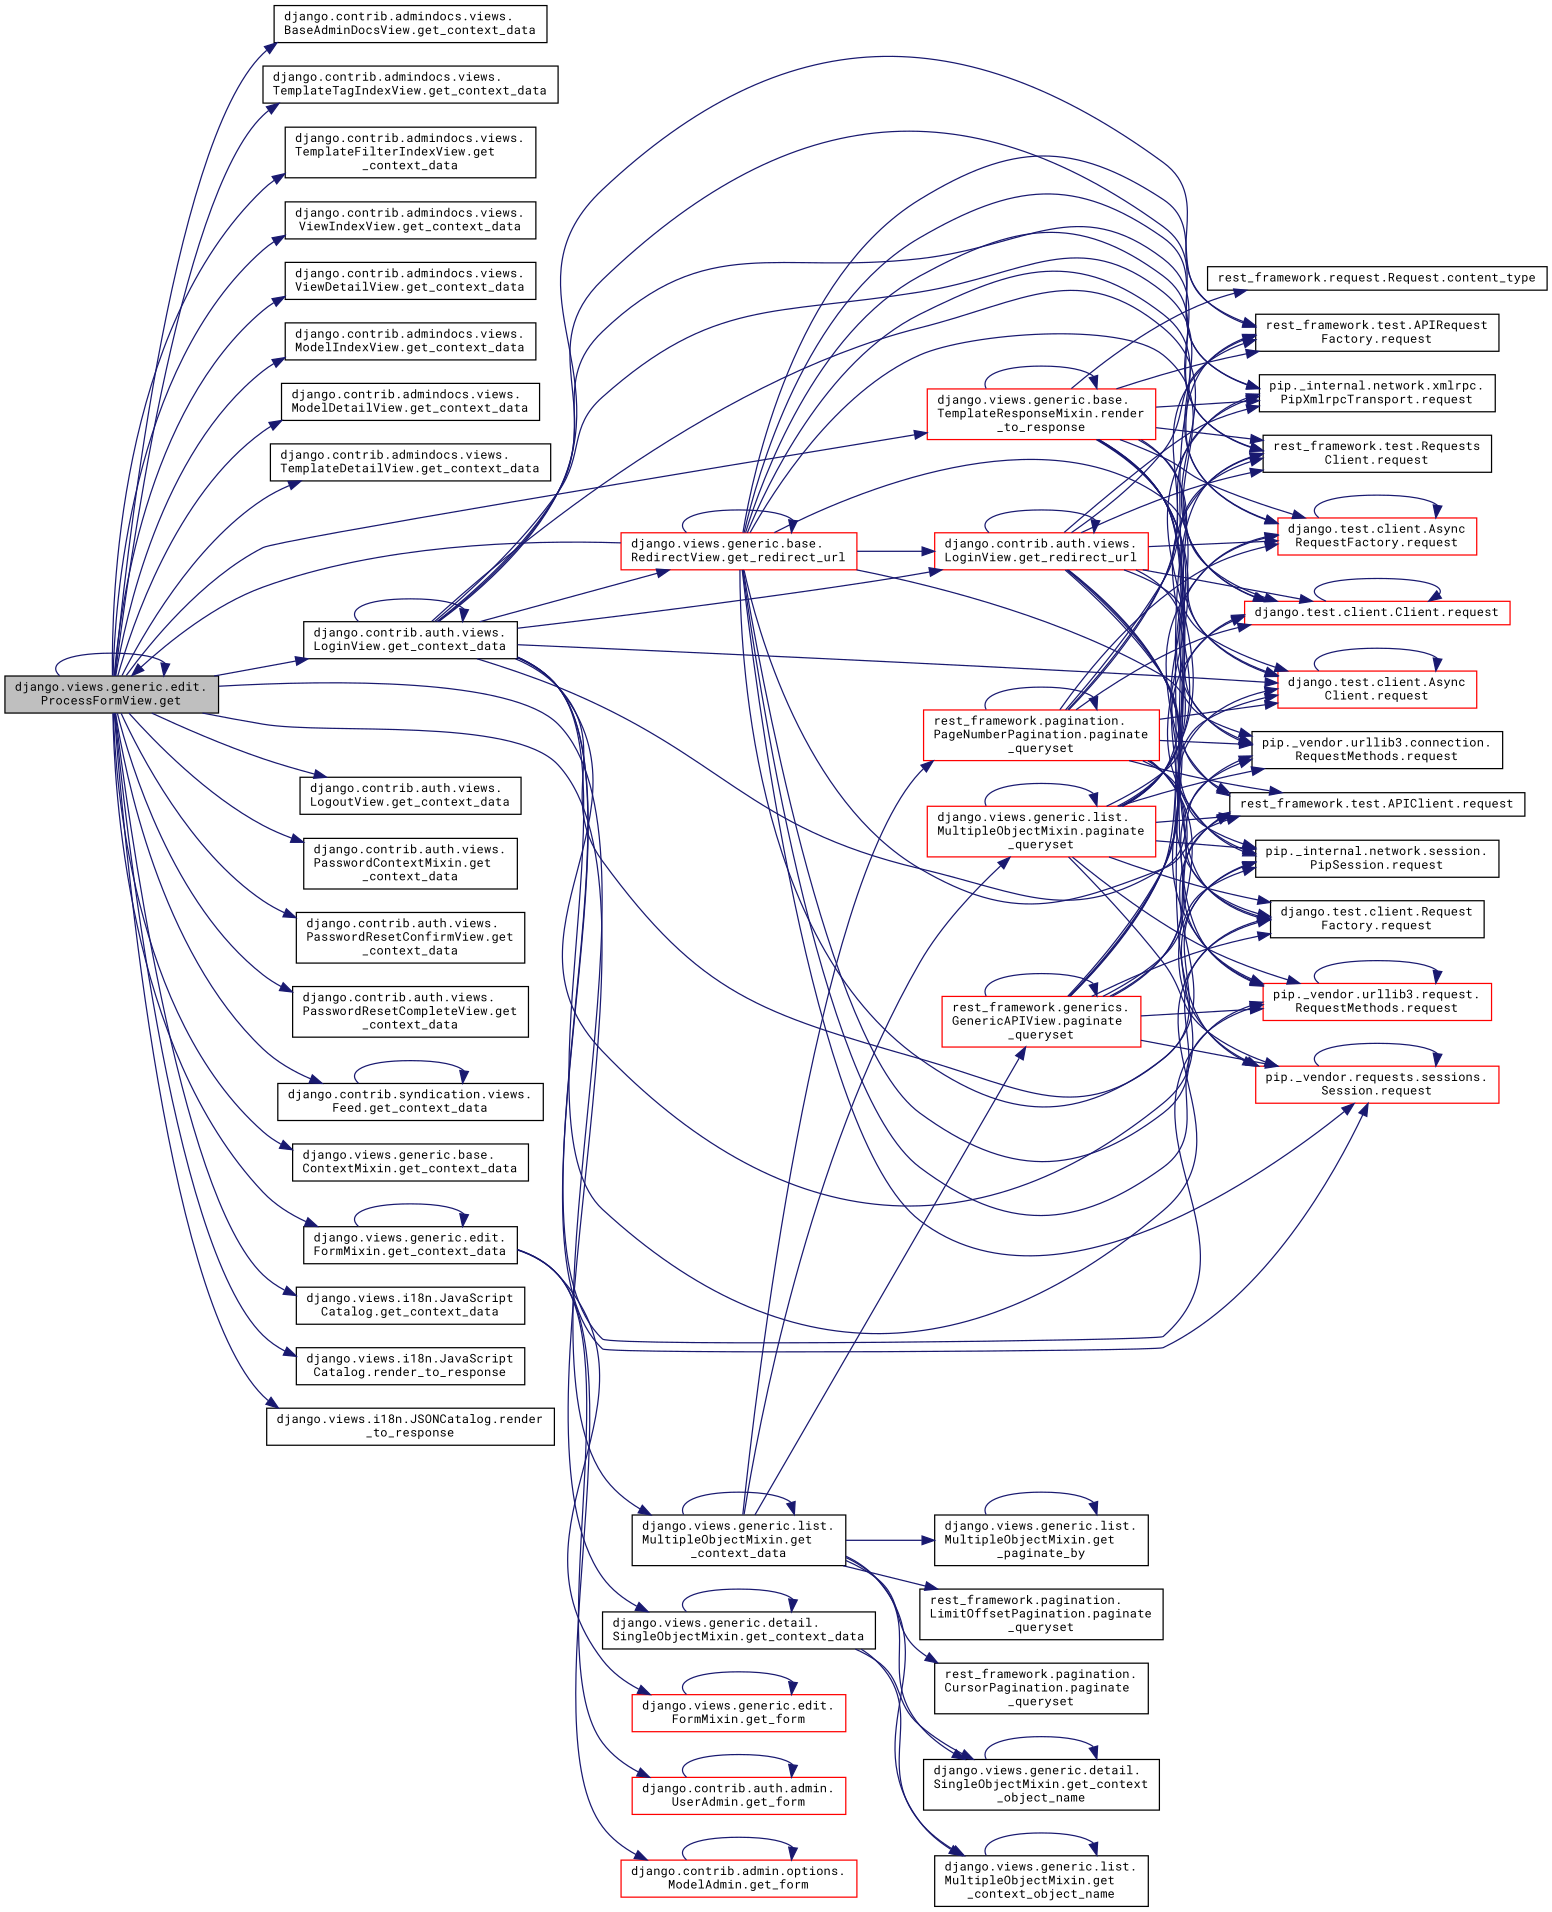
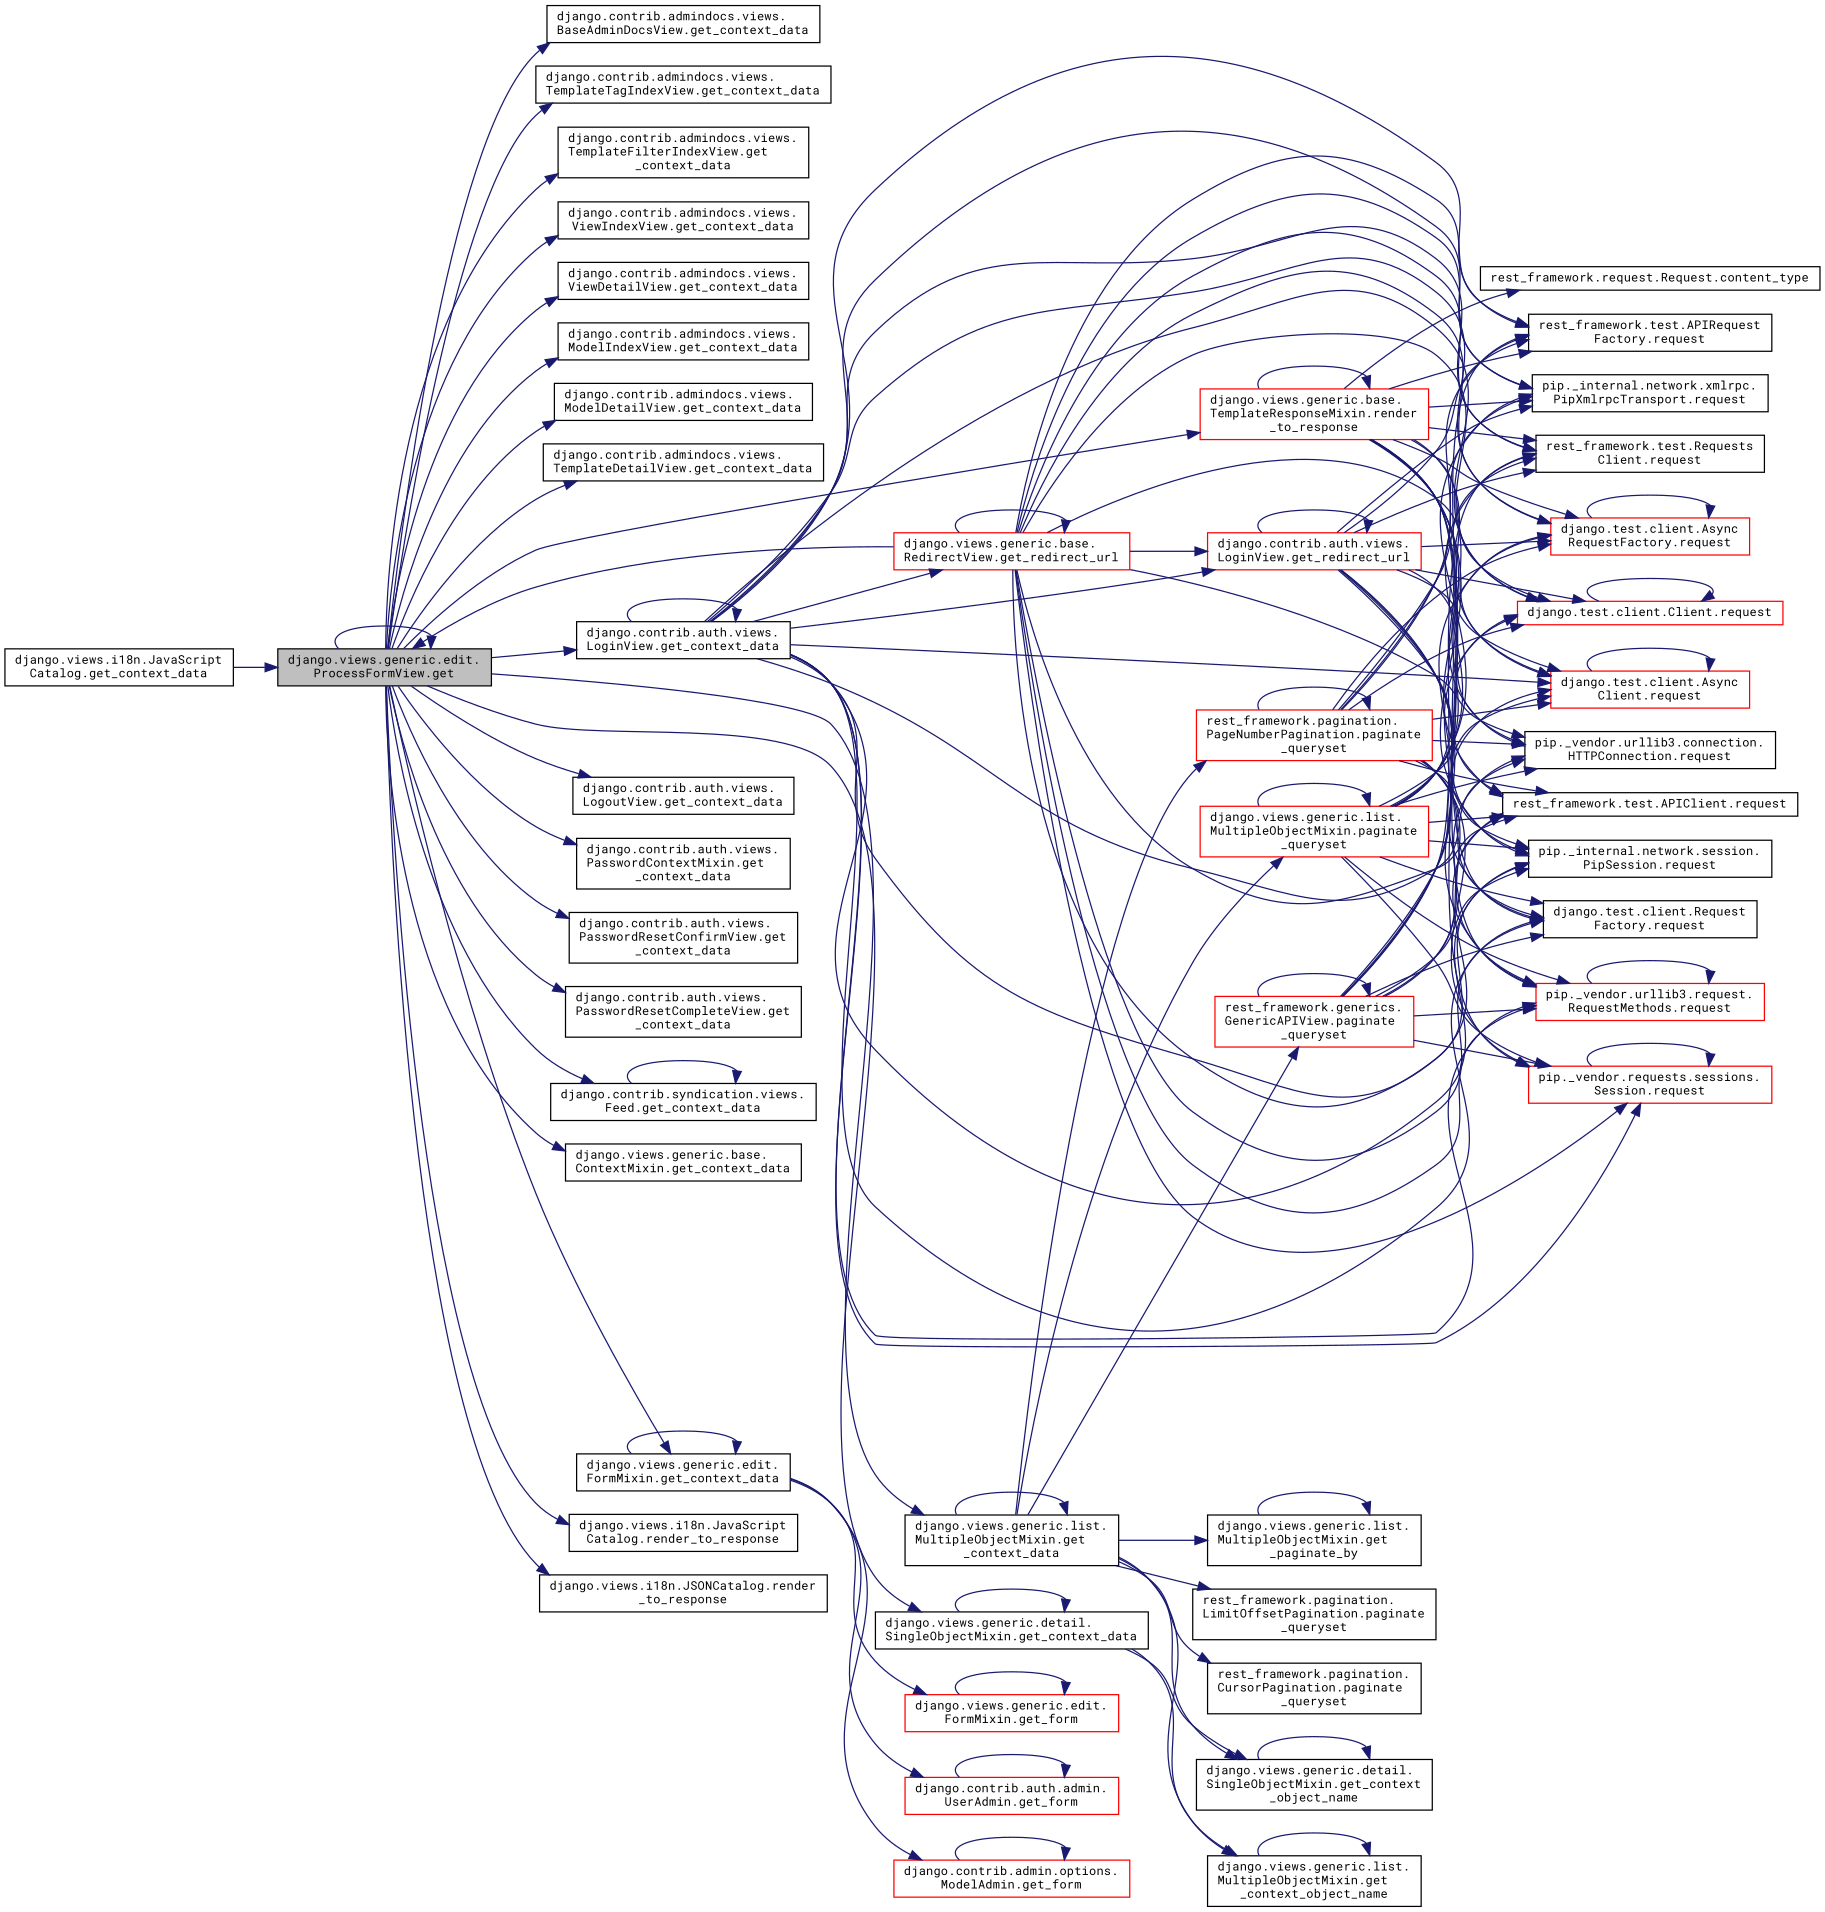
node "pip._vendor.urllib3.connection. RequestMethods.request": label "pip._vendor.urllib3.connection. RequestMethods.request" -> "pip._vendor.urllib3.connection. HTTPConnection.request"
edge "django.views.generic.edit. ProcessFormView.get" -> "django.views.i18n.JavaScript Catalog.get_context_data": reversed
